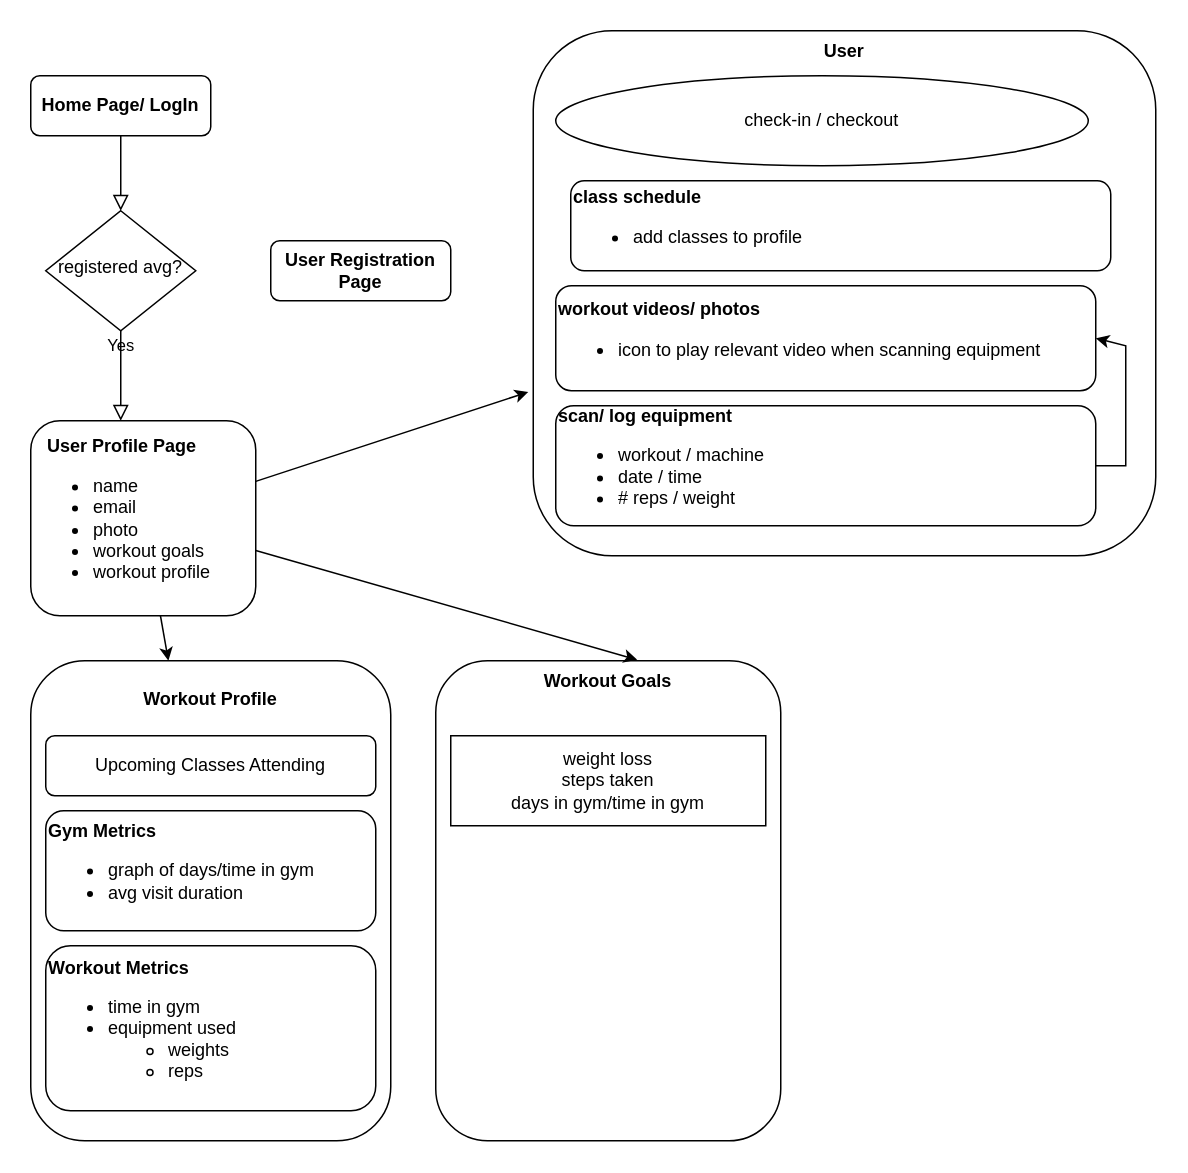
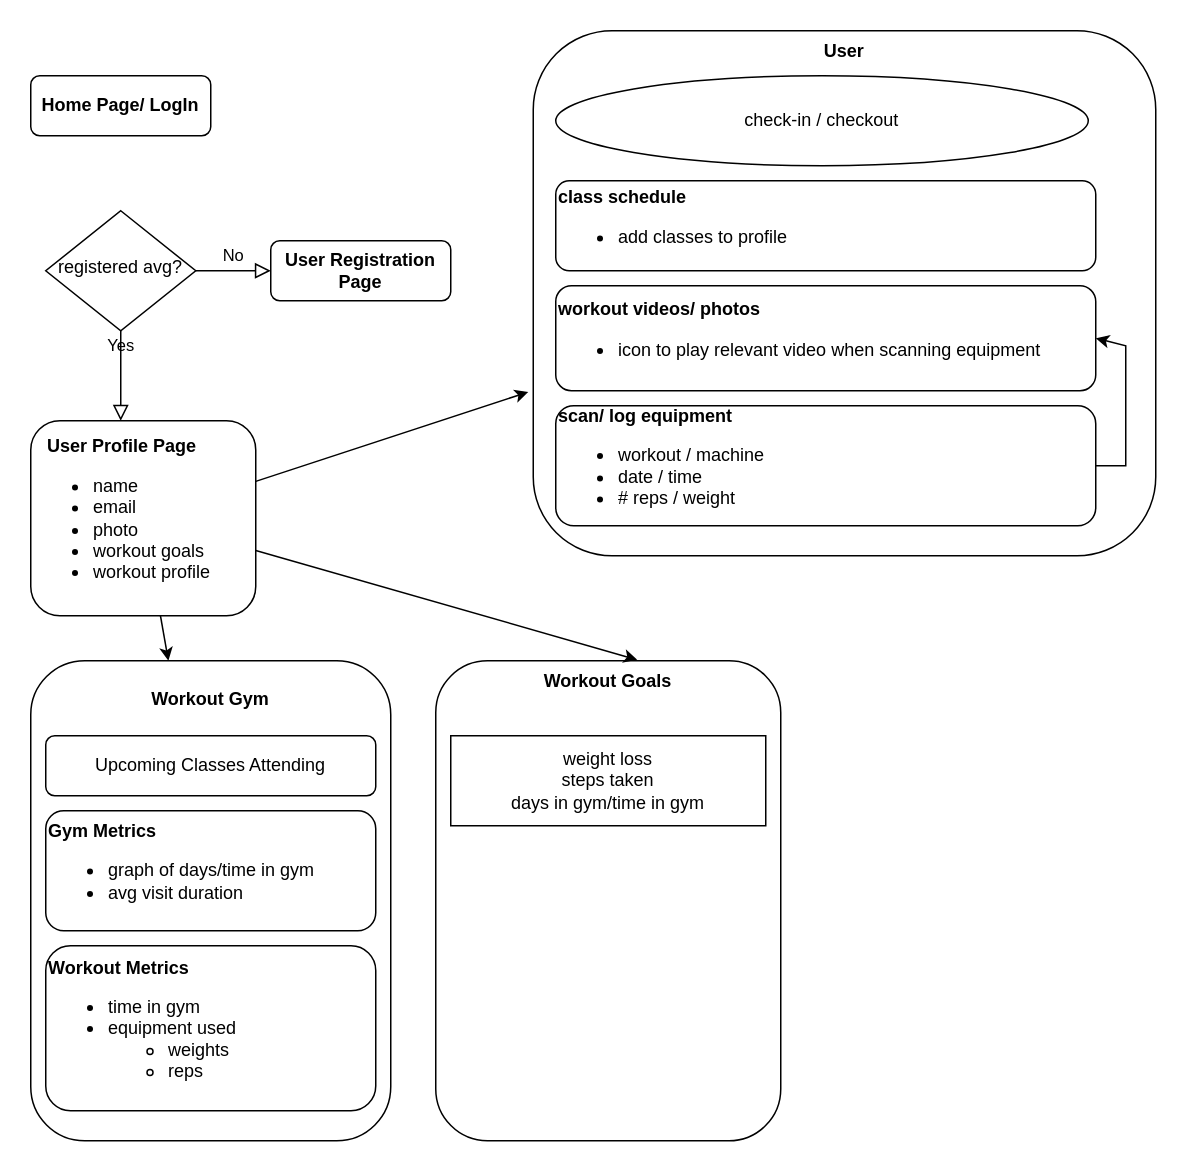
edge "Home Page/ LogIn" -> "registered avg?": removed
node "class schedule add classes to profile": moved (841, 226) -> (826, 226)
edge "registered avg?" -> "User Registration Page": added, label "No"
node "Workout Profile": label "Workout Profile" -> "Workout Gym"
